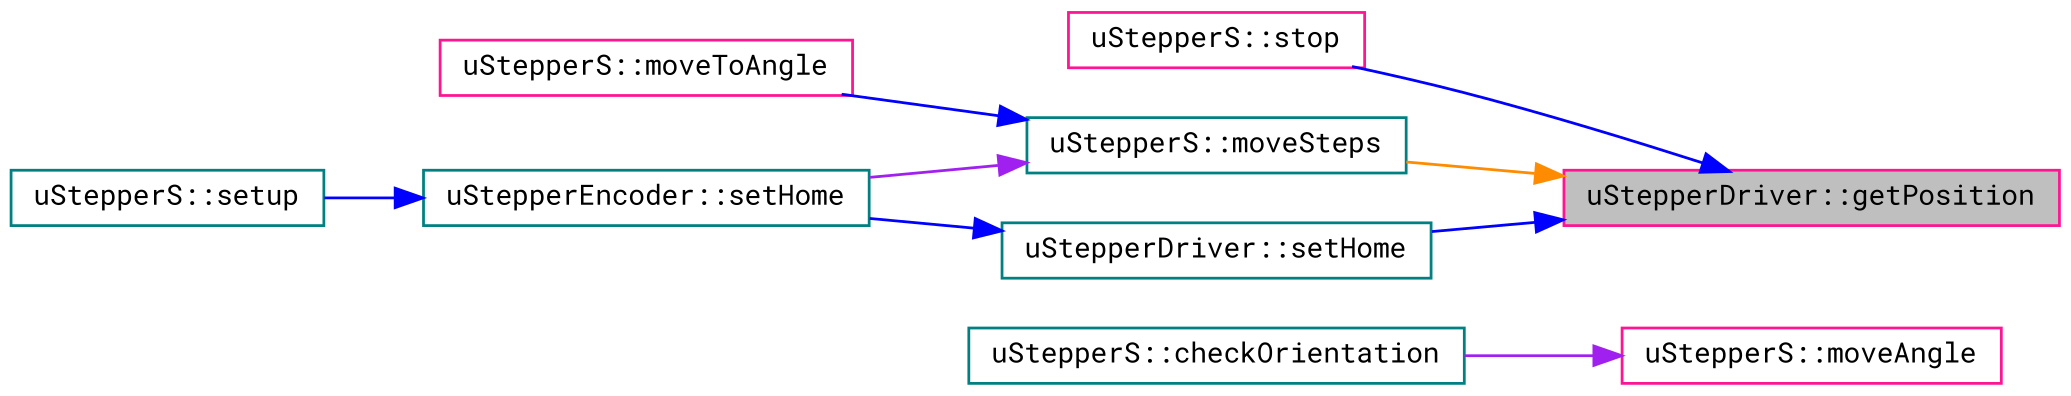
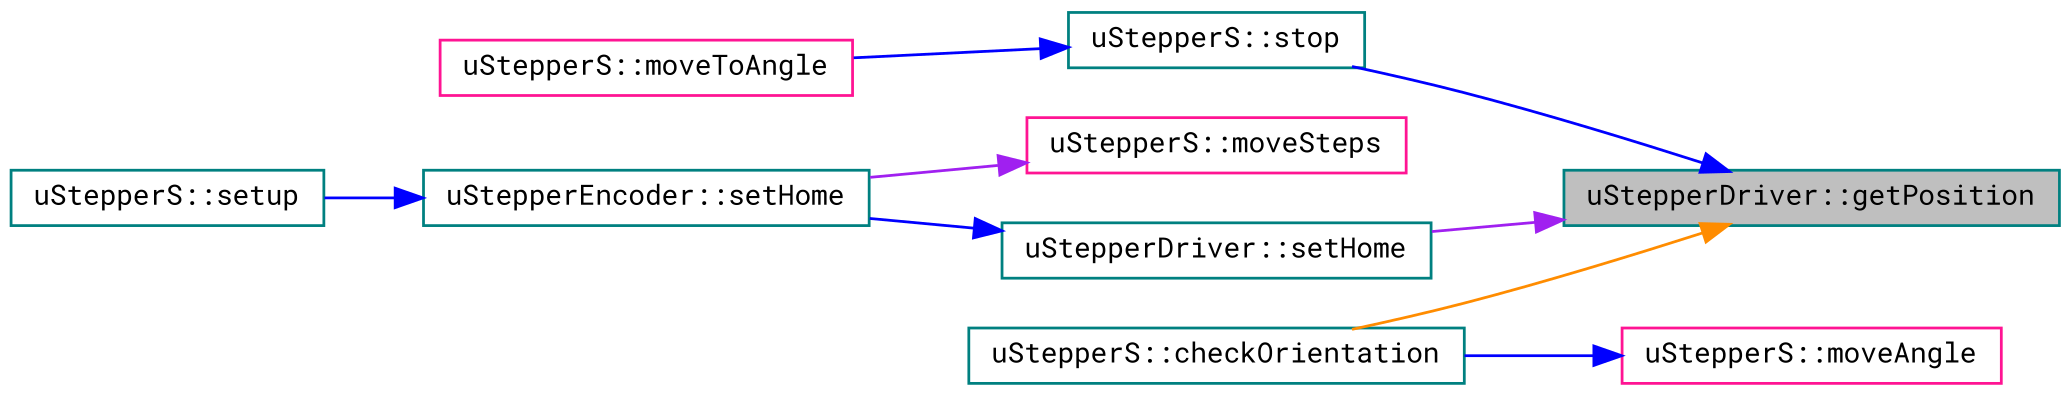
node "uStepperS::stop": color deeppink -> teal
edge "uStepperS::moveToAngle" -> "uStepperS::moveSteps": now "uStepperS::moveToAngle" -> "uStepperS::stop"
node "uStepperS::moveSteps": color teal -> deeppink
edge "uStepperS::moveSteps" -> "uStepperDriver::getPosition": now "uStepperS::checkOrientation" -> "uStepperDriver::getPosition"
node "uStepperDriver::getPosition": color deeppink -> teal
edge "uStepperDriver::setHome" -> "uStepperDriver::getPosition": color blue -> purple
edge "uStepperS::checkOrientation" -> "uStepperS::moveAngle": color purple -> blue
